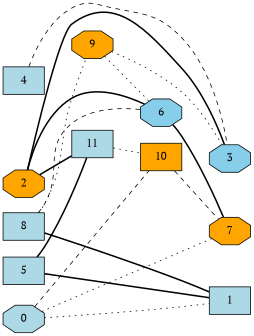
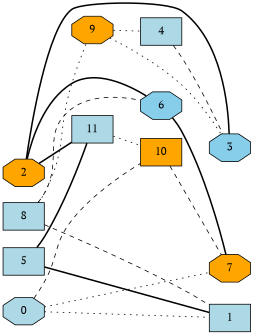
edge "9" -- "6": now "9" -- "4"
edge "8" -- "1": style bold -> dashed
